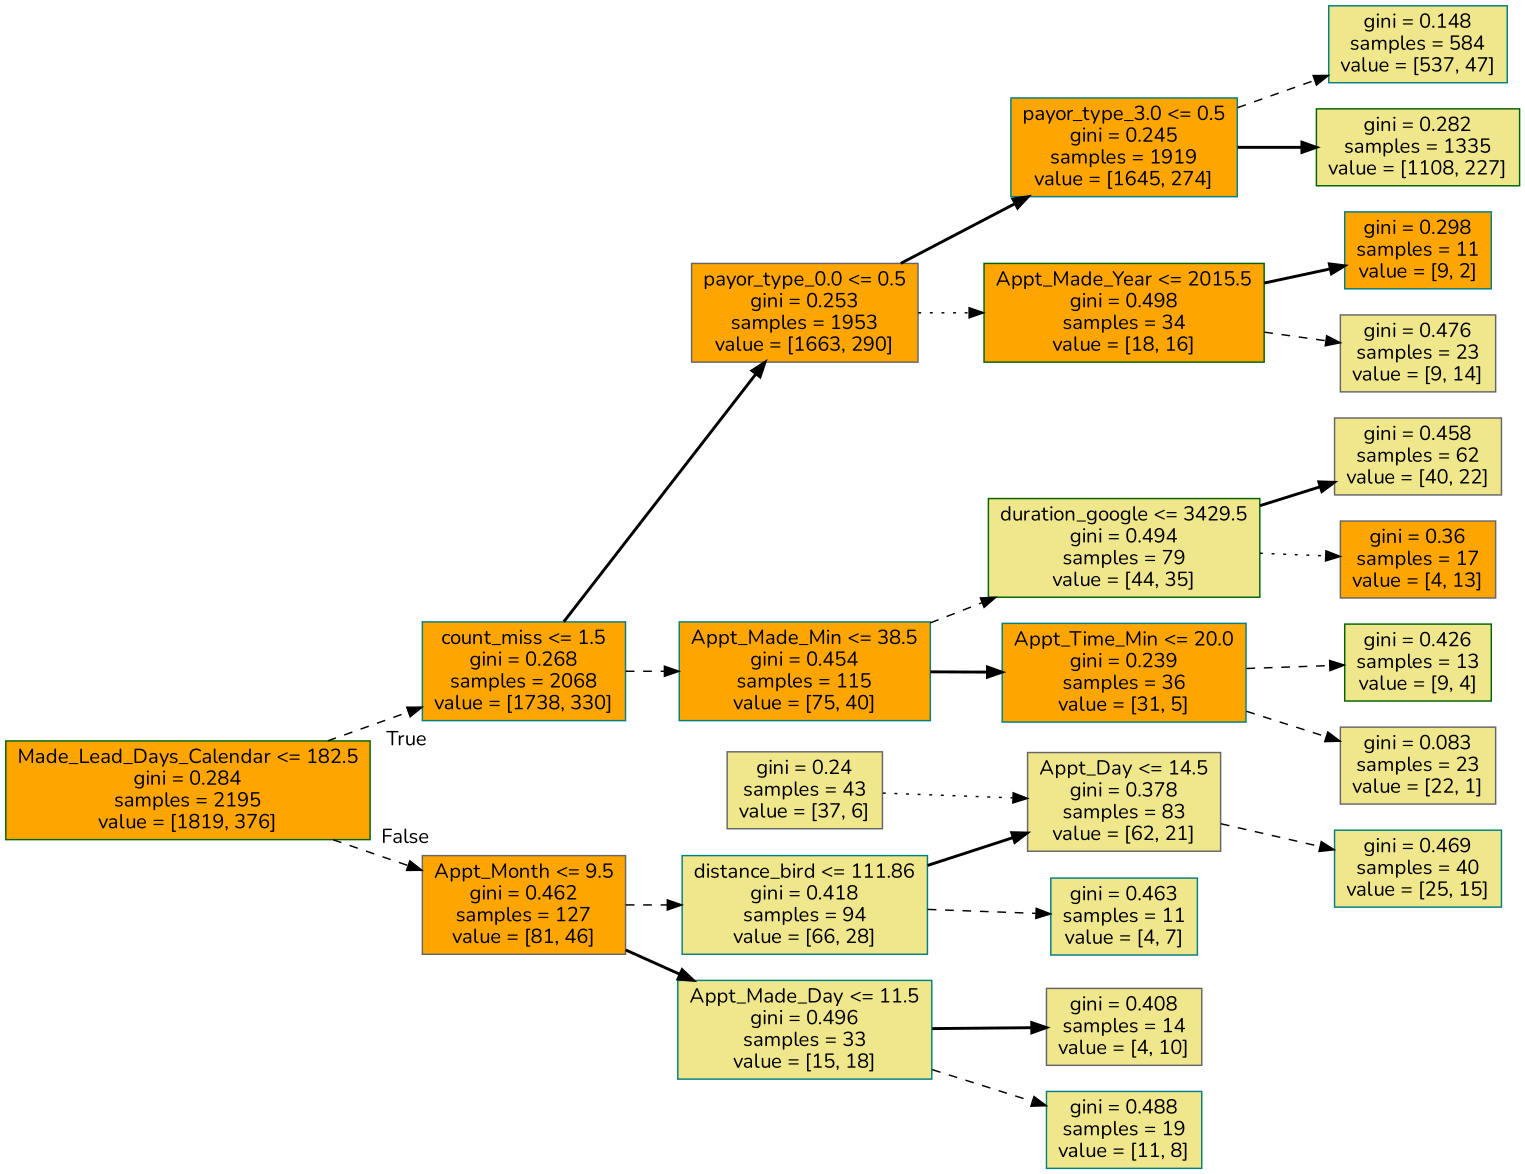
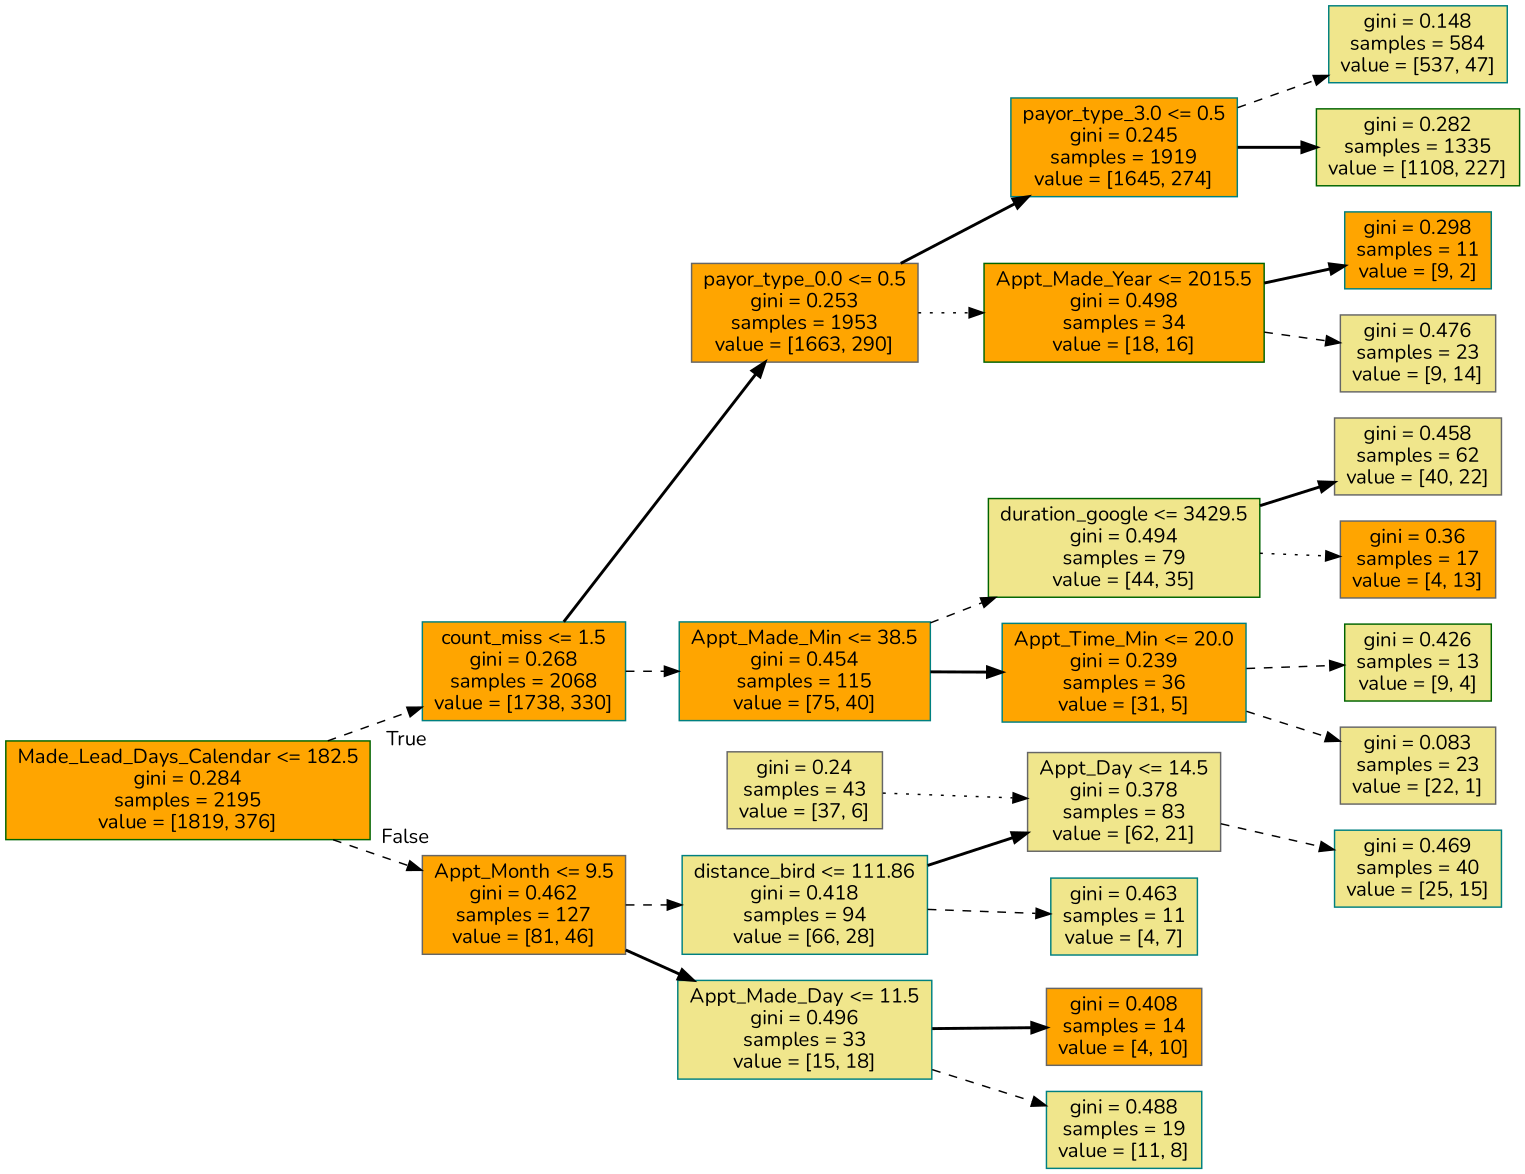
node "gini = 0.408 samples = 14 value = [4, 10]": fillcolor khaki -> orange
